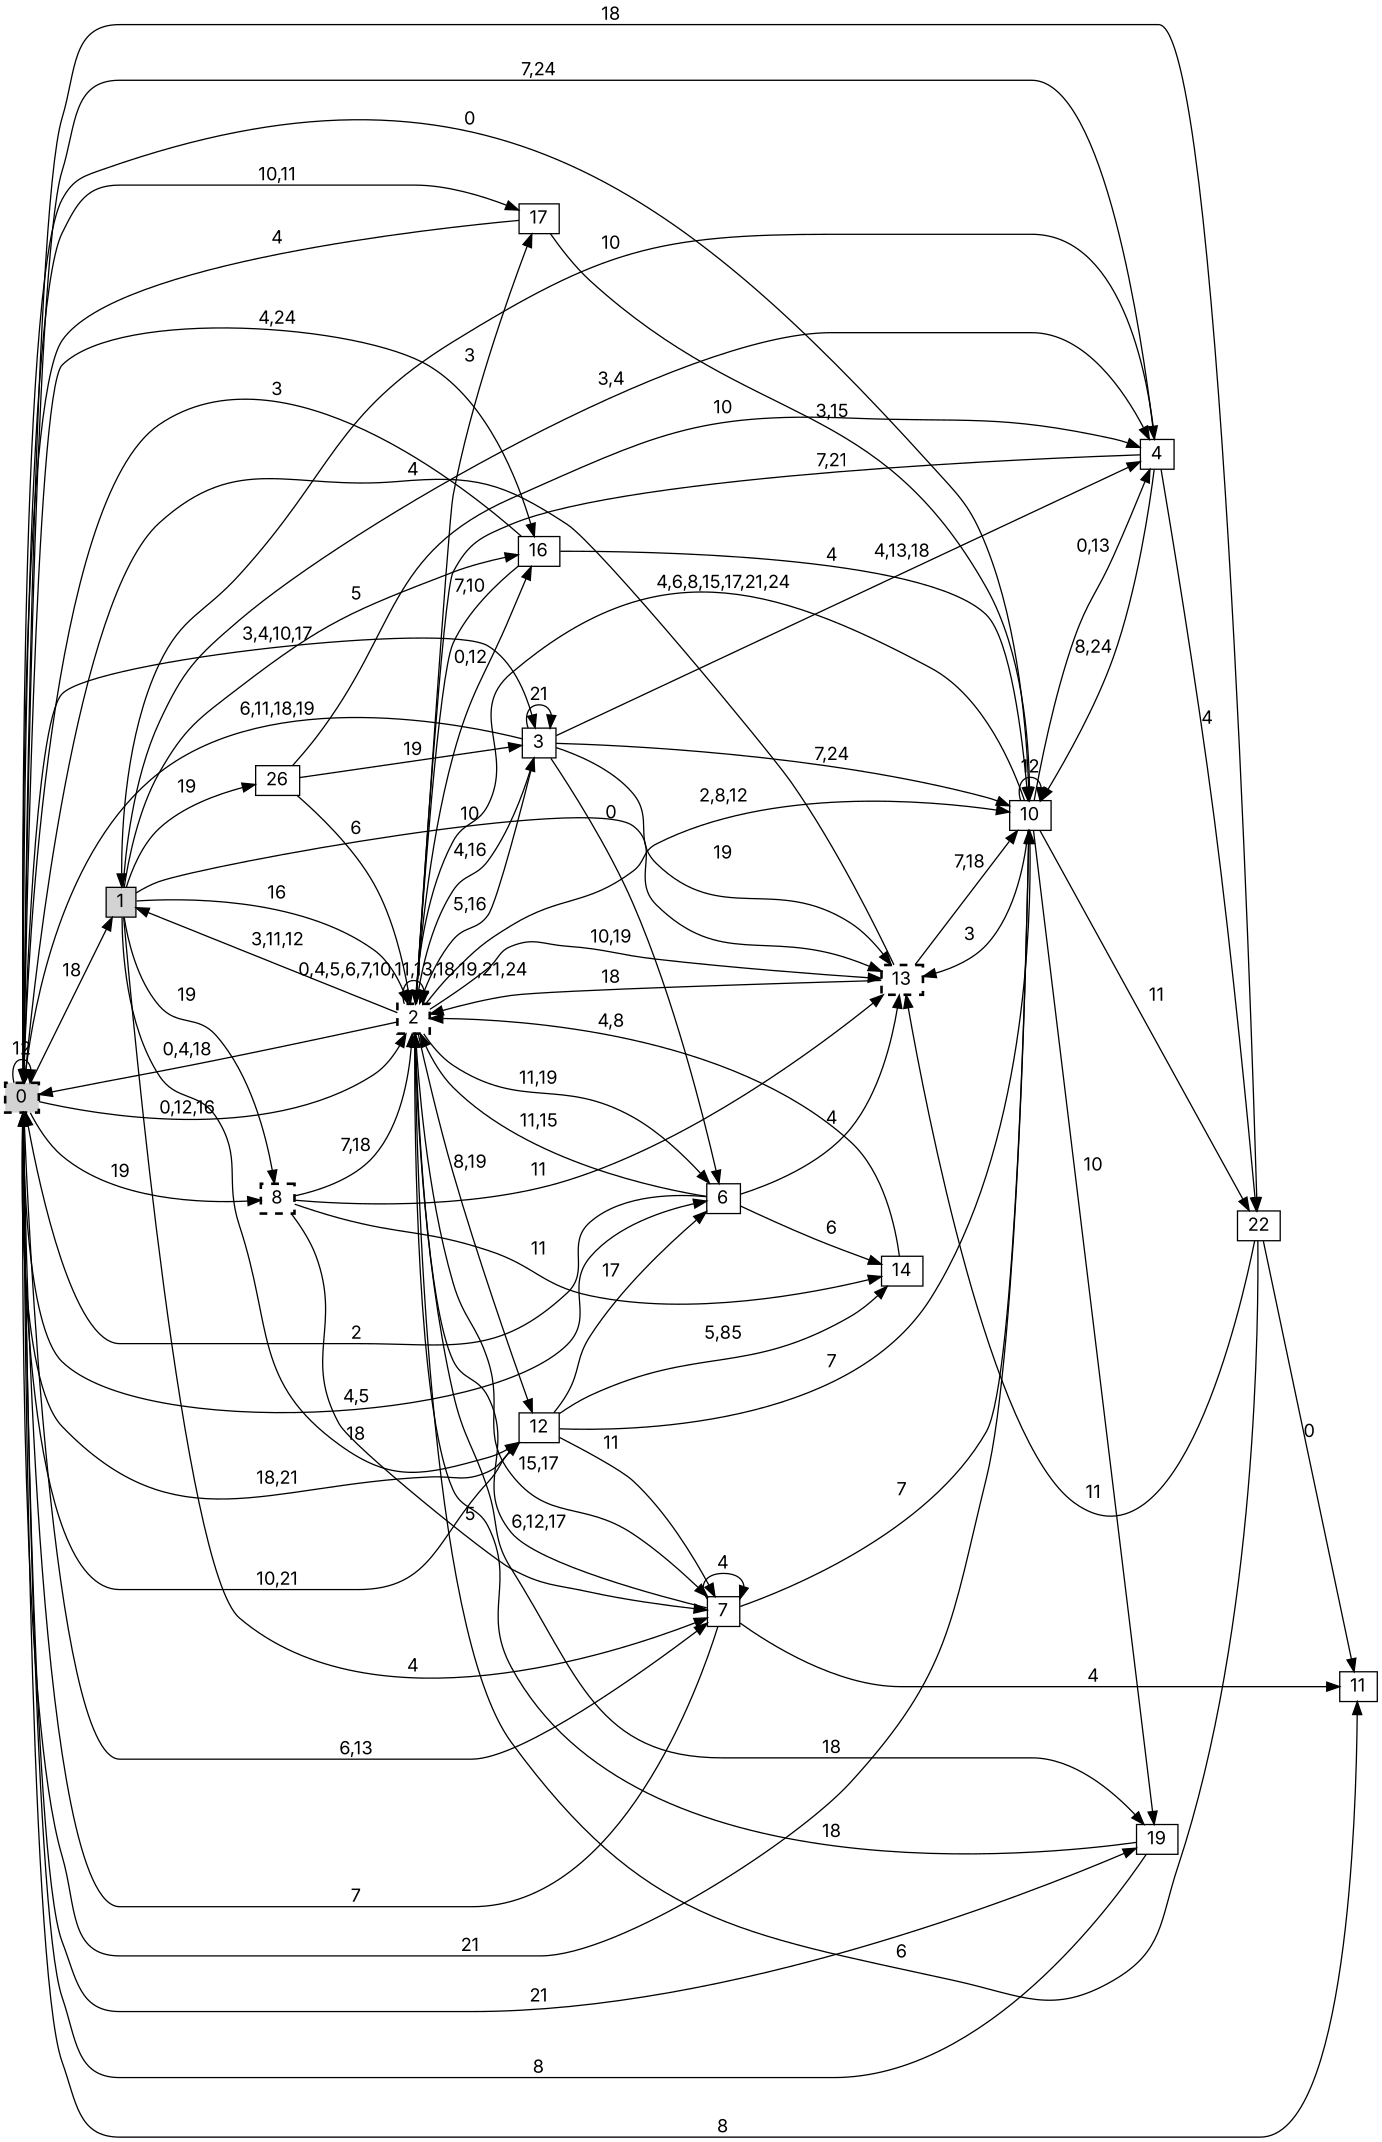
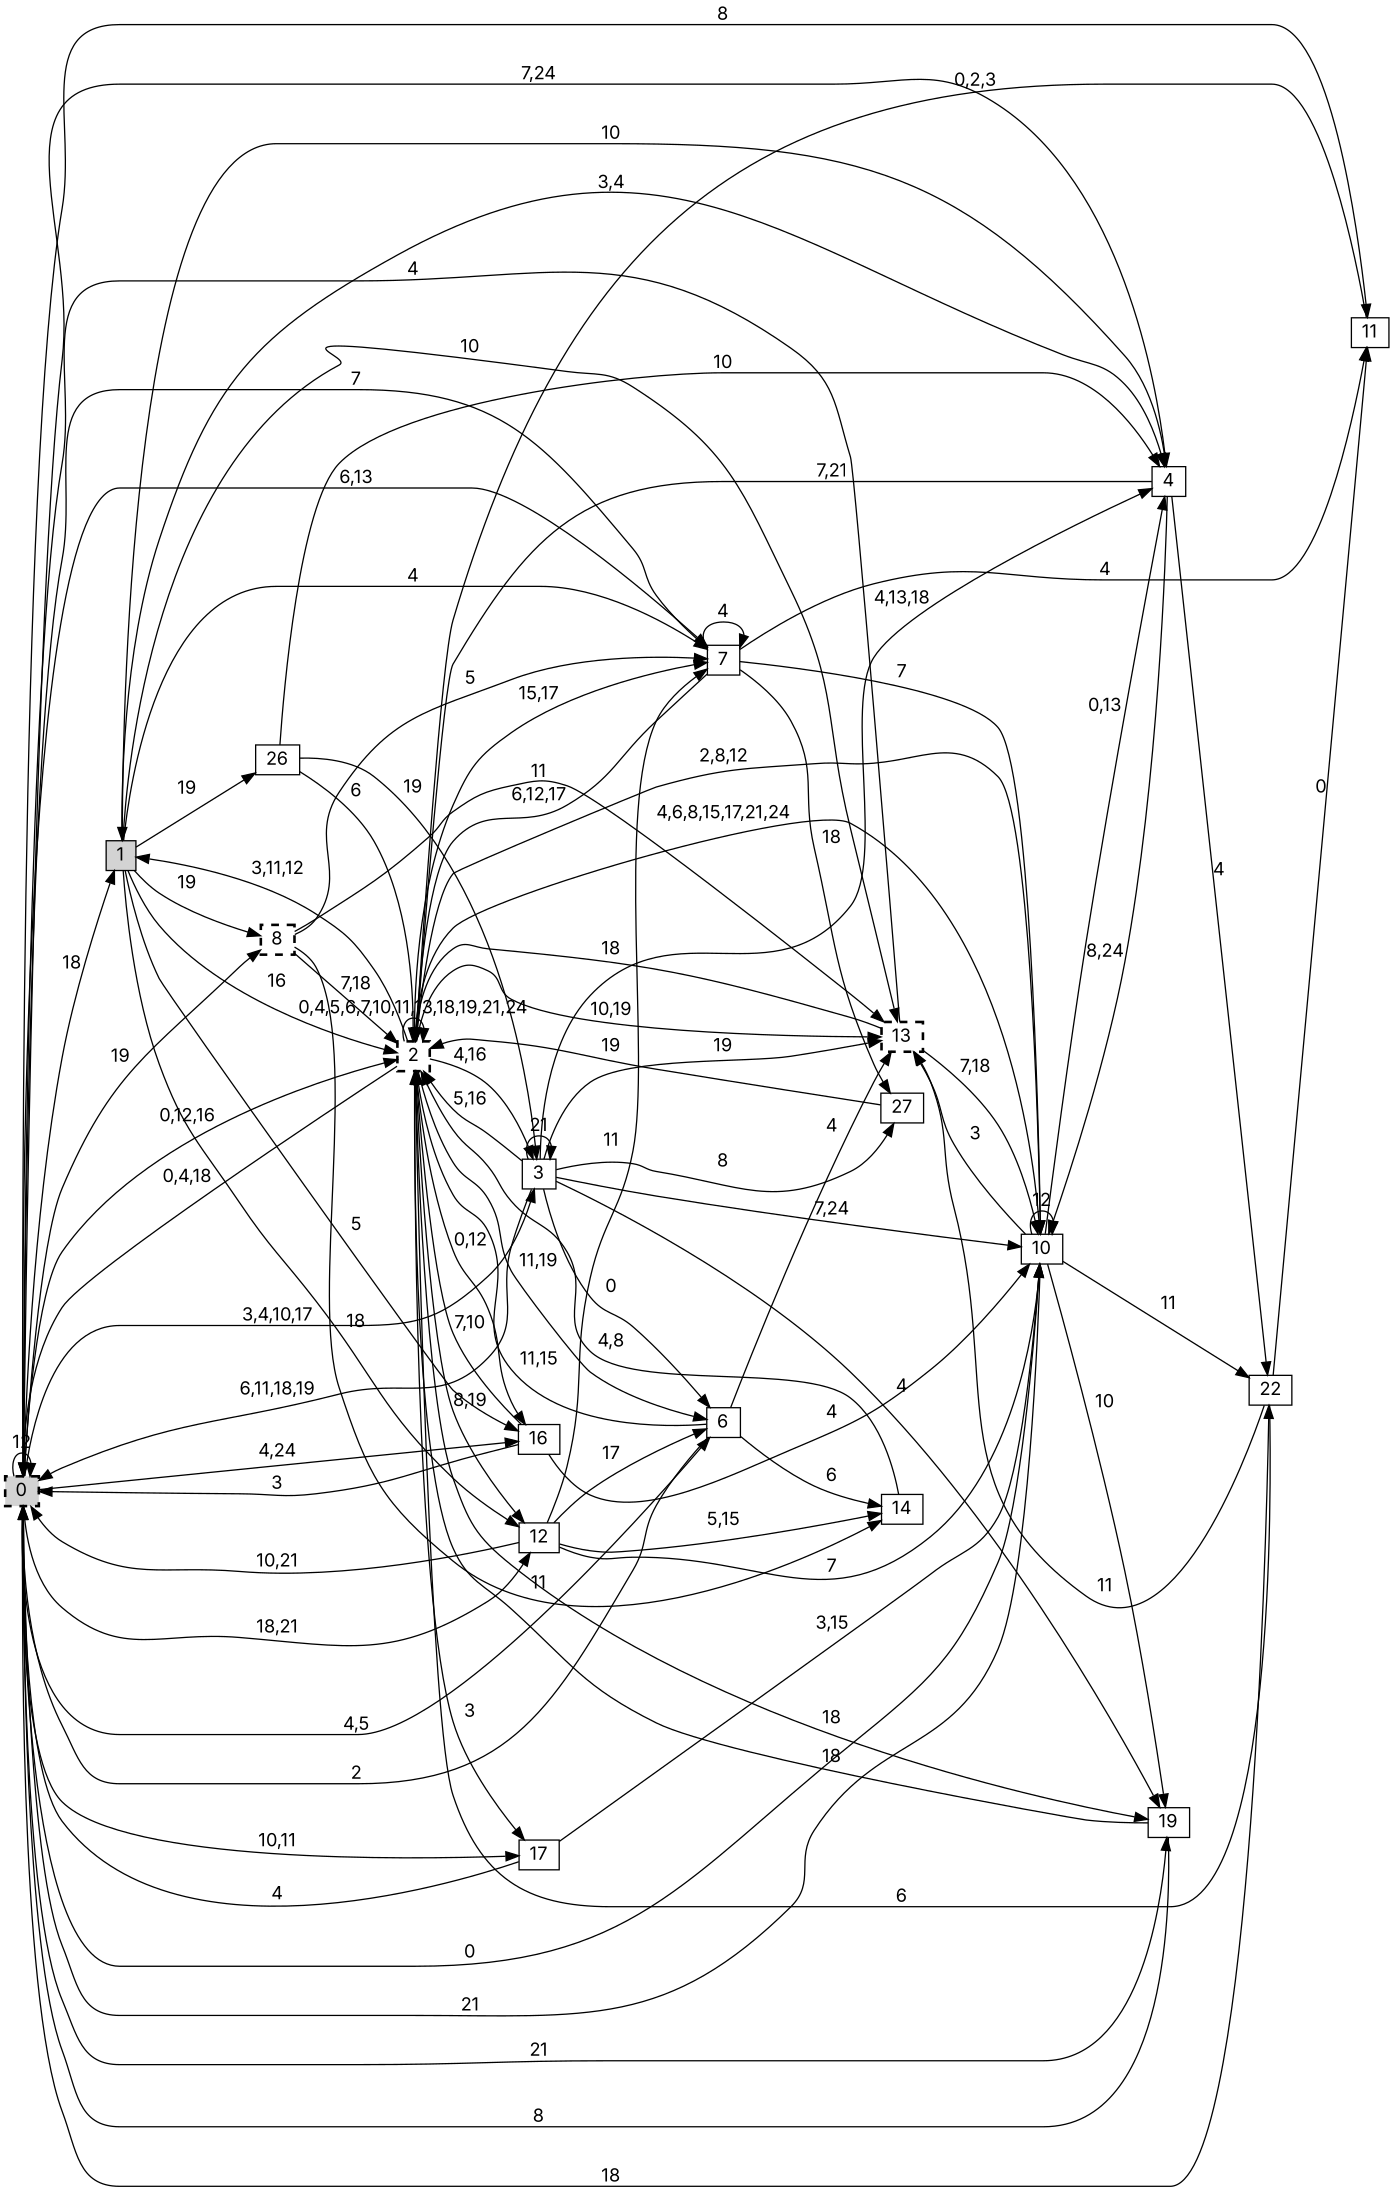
edge "11" -> "2": added, label "0,2,3"
node "27": added
edge "12" -> "14": label "5,85" -> "5,15"
edge "3" -> "19": added, label "4"
